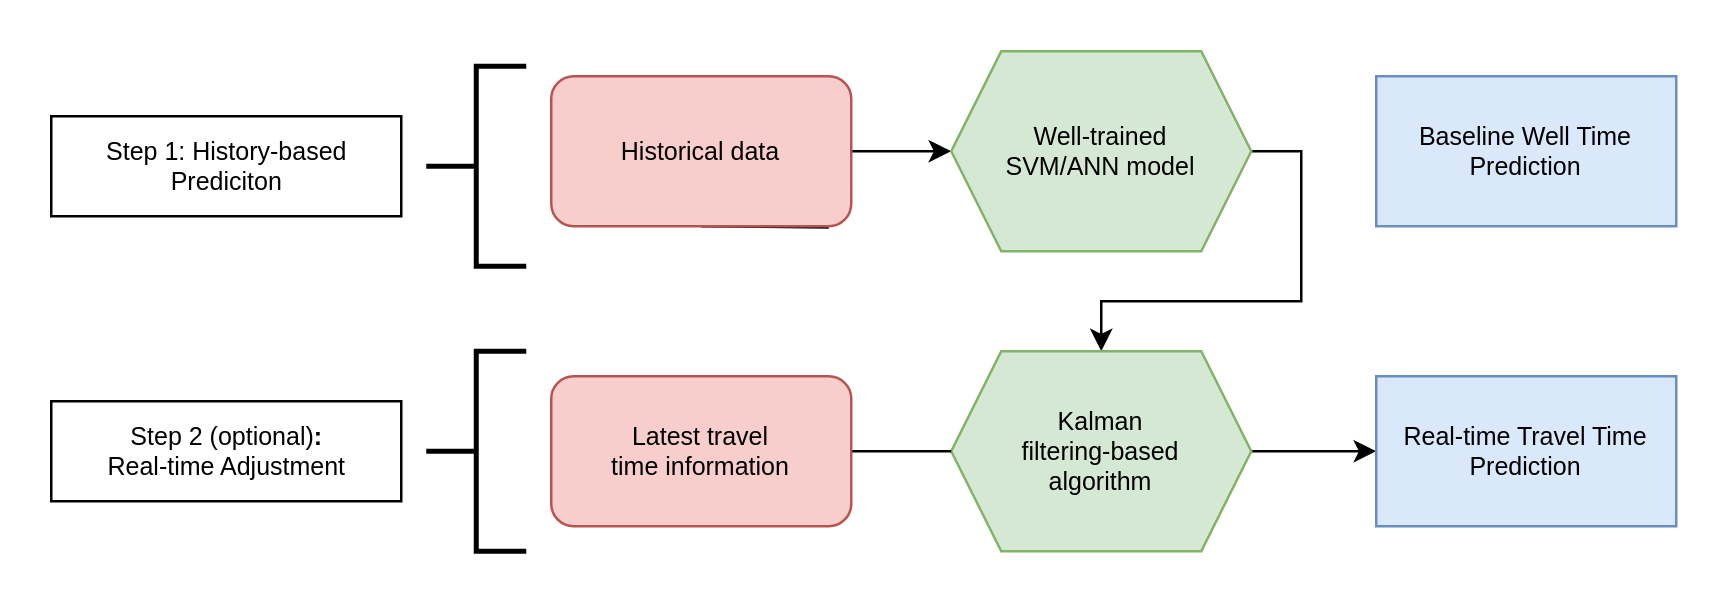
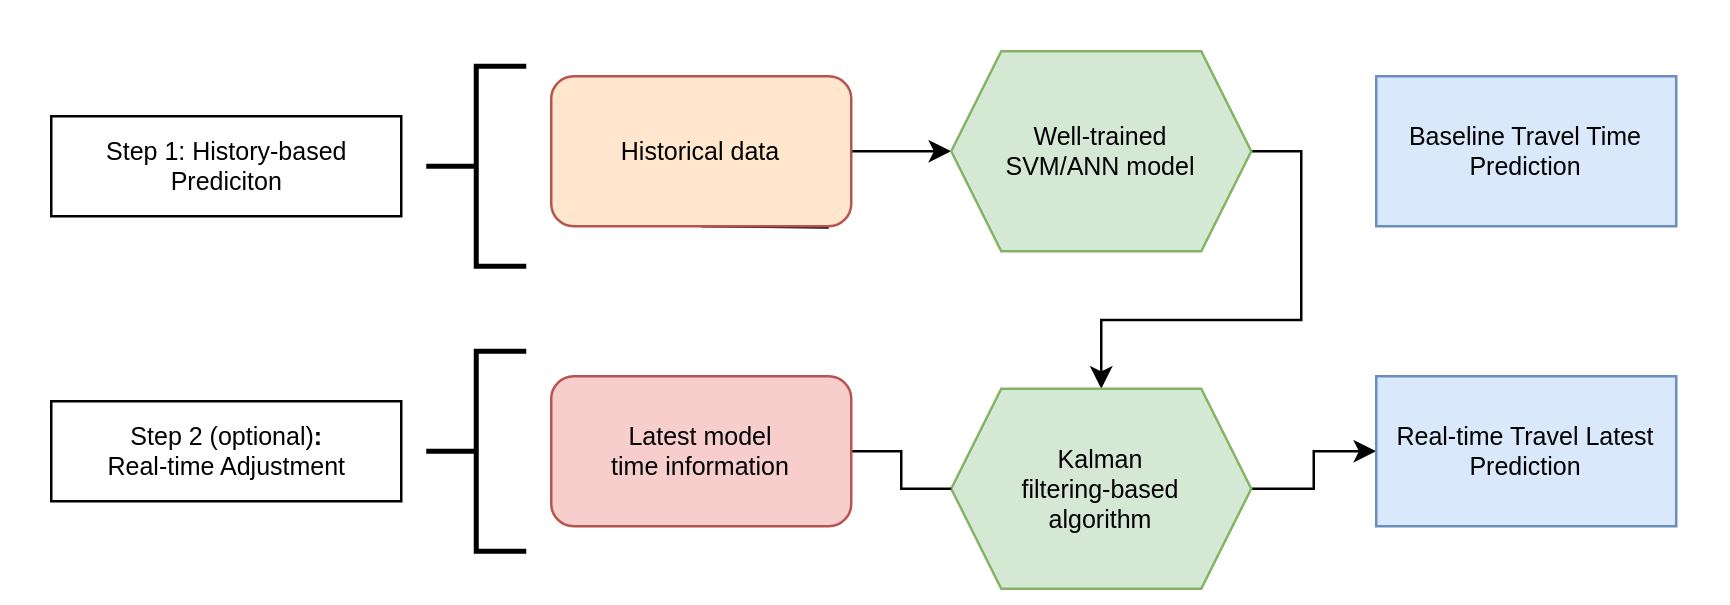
node "Historical data": fillcolor #f8cecc -> #ffe6cc
node "Baseline Well Time Prediction": label "Baseline Well Time Prediction" -> "Baseline Travel Time Prediction"
node "Latest traveltime information": label "Latest traveltime information" -> "Latest modeltime information"
node "Kalman filtering-based algorithm": moved (1101, 451) -> (1101, 489)
node "Real-time Travel Time Prediction": label "Real-time Travel Time Prediction" -> "Real-time Travel Latest Prediction"
